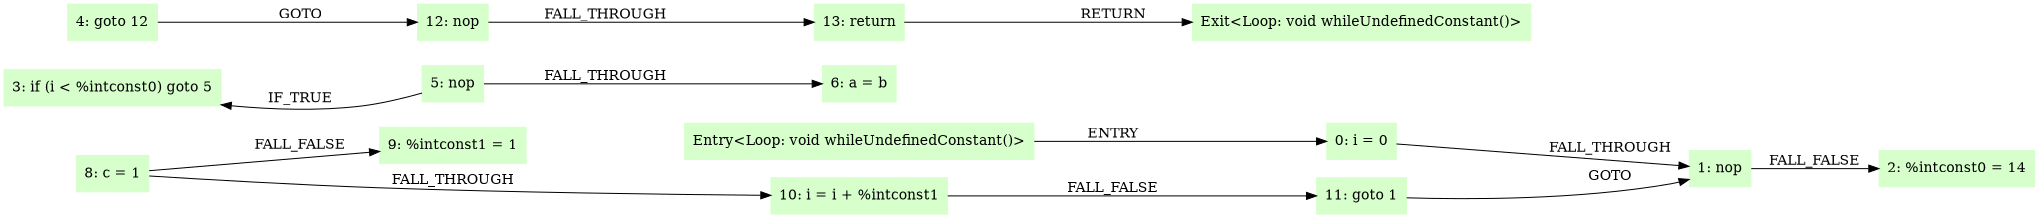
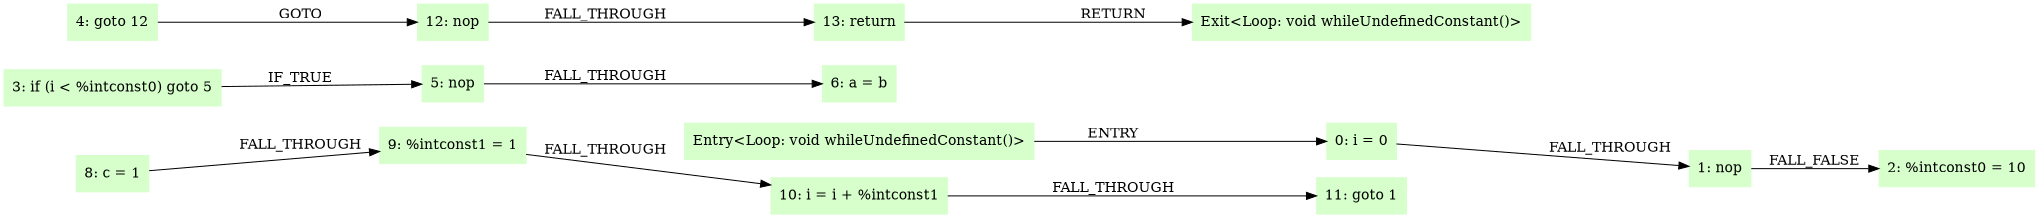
edge "5: nop" -> "3: if (i < %intconst0) goto 5": reversed
edge "8: c = 1" -> "9: %intconst1 = 1": label "FALL_FALSE" -> "FALL_THROUGH"
node "2: %intconst0 = 14": label "2: %intconst0 = 14" -> "2: %intconst0 = 10"
edge "10: i = i + %intconst1" -> "11: goto 1": label "FALL_FALSE" -> "FALL_THROUGH"
edge "8: c = 1" -> "10: i = i + %intconst1": now "9: %intconst1 = 1" -> "10: i = i + %intconst1"
edge "11: goto 1" -> "1: nop": removed, label "GOTO"
